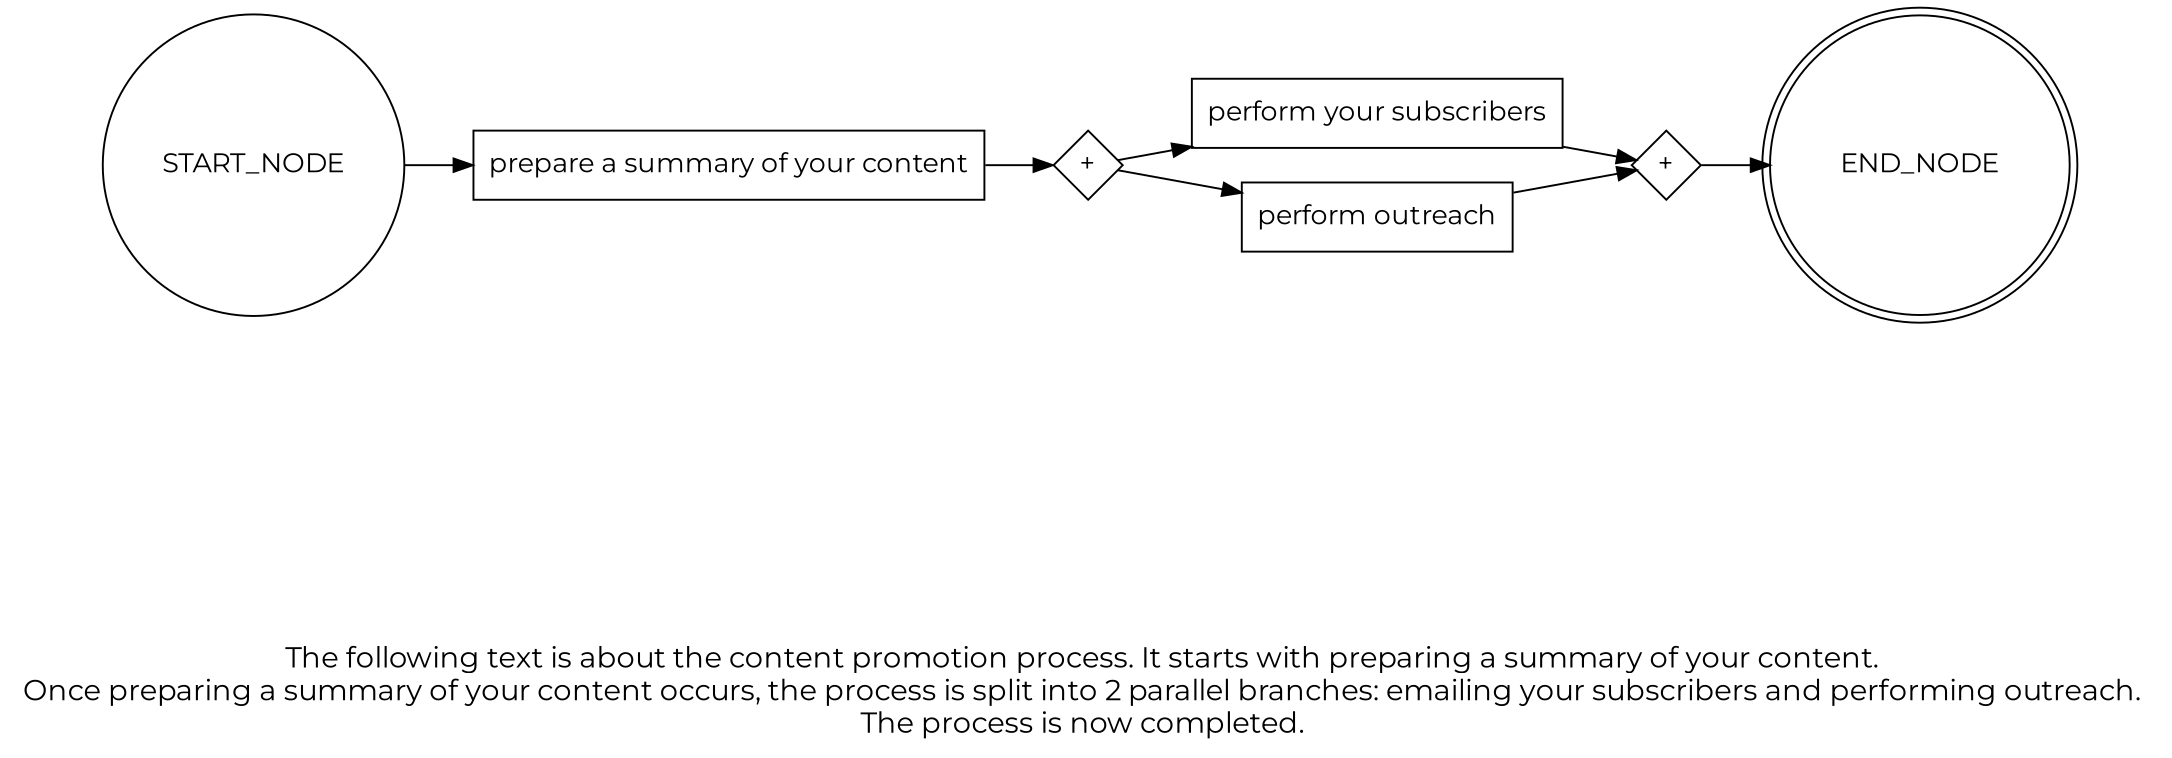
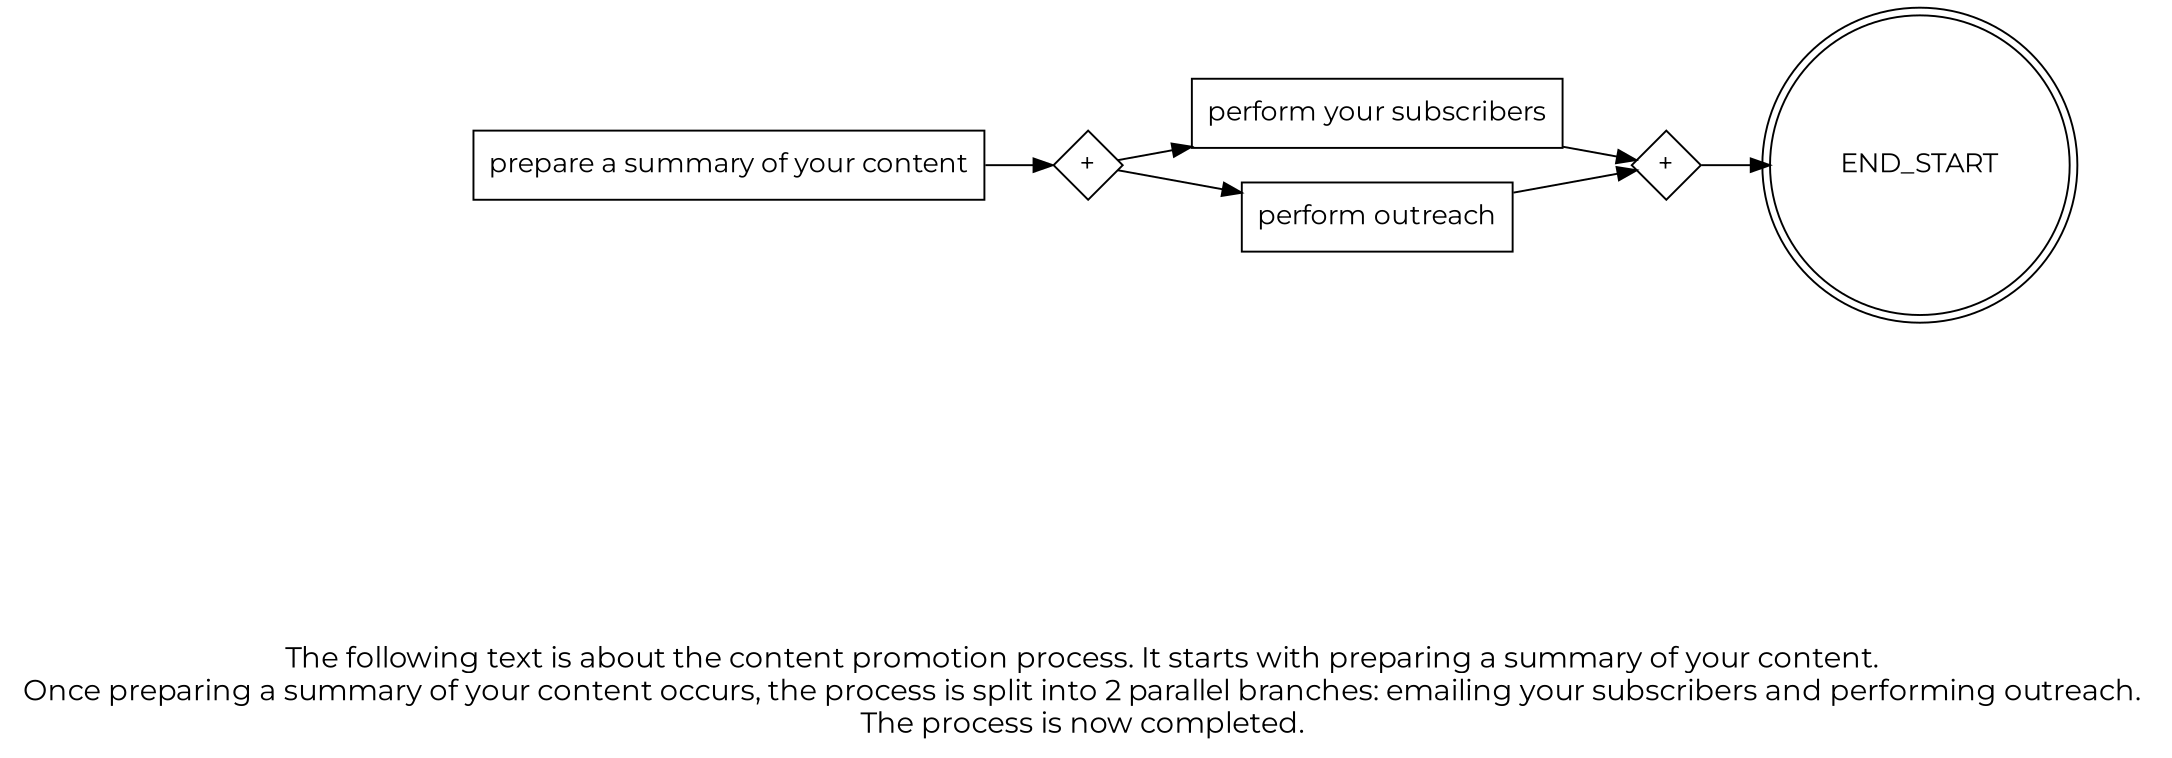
node "START_NODE": removed
node "END_NODE": label "END_NODE" -> "END_START"
